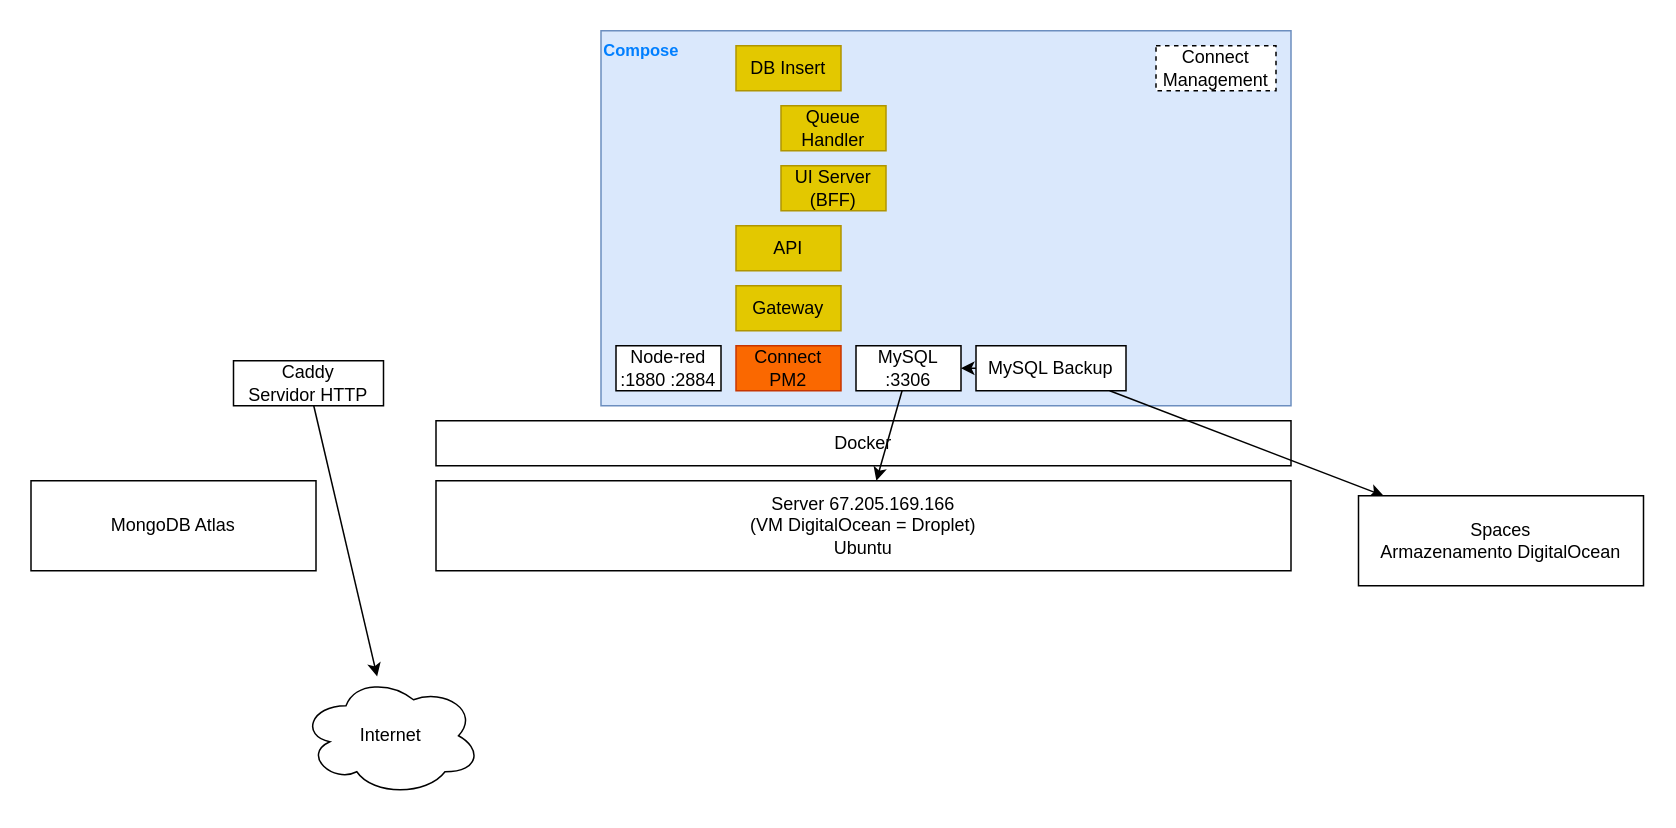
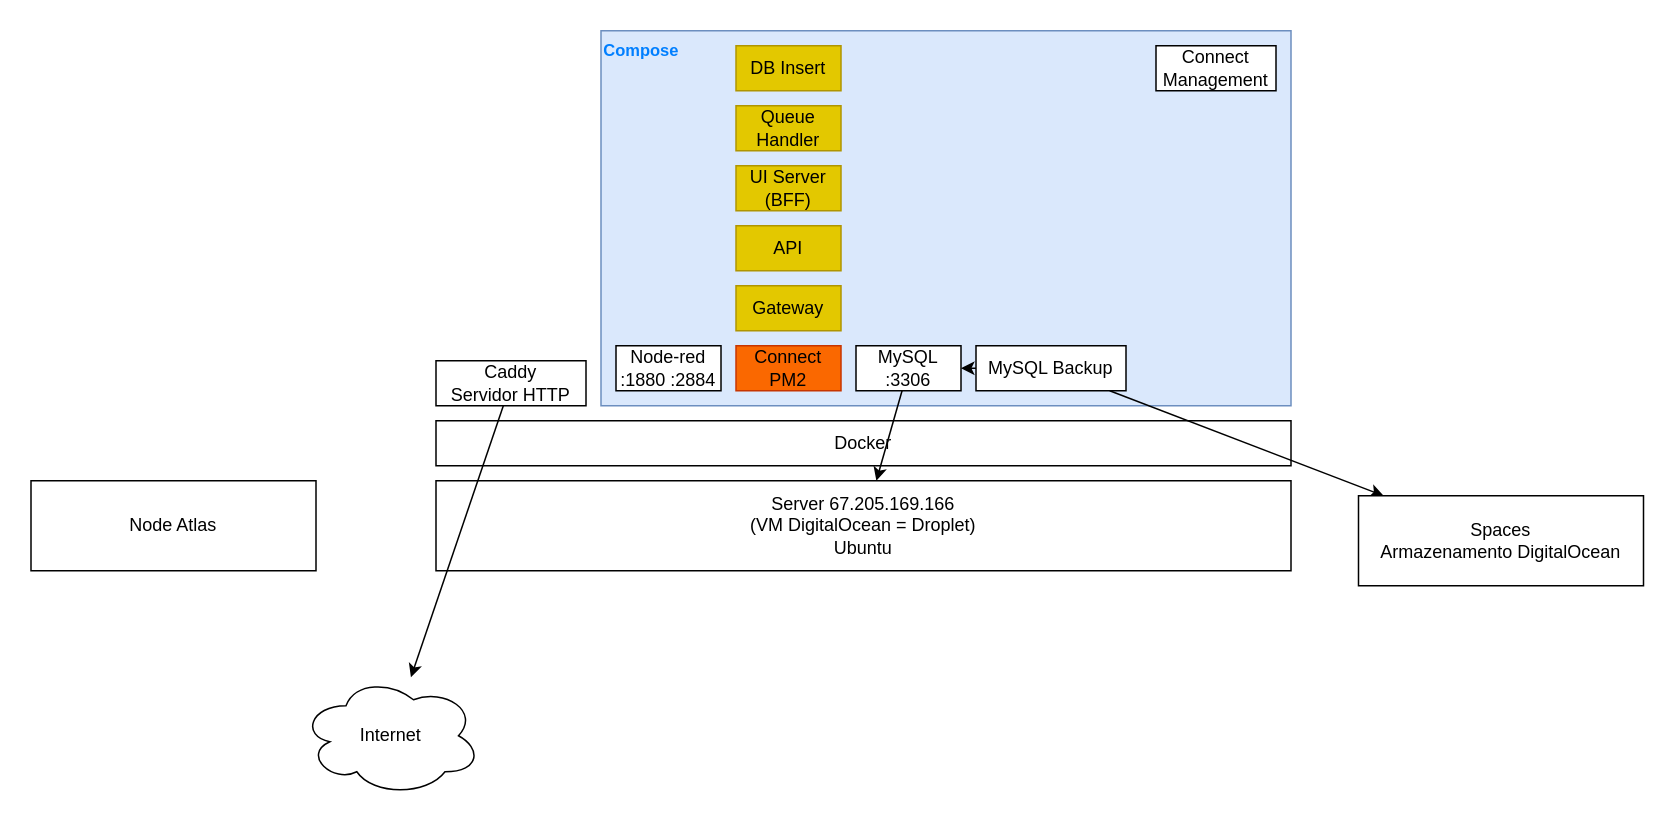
node "Connect Management": style dashed -> solid
node "Queue Handler": moved (833, 128) -> (788, 128)
node "UI Server (BFF)": moved (833, 188) -> (788, 188)
node "Caddy Servidor HTTP": moved (308, 383) -> (511, 383)
node "MongoDB Atlas": label "MongoDB Atlas" -> "Node Atlas"
